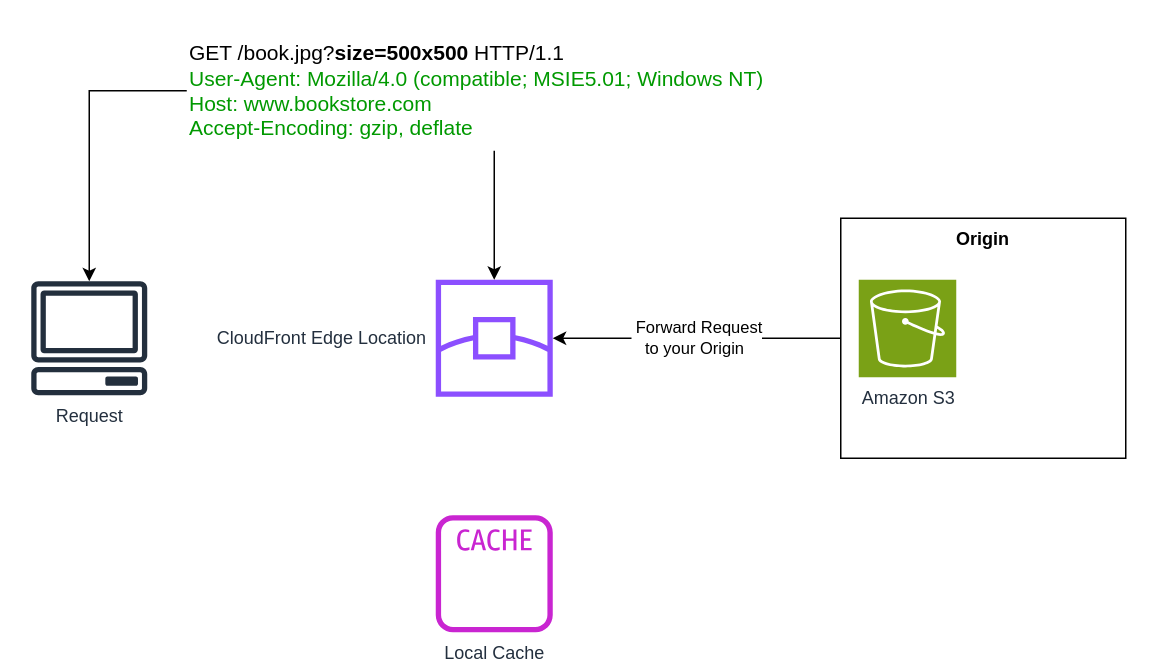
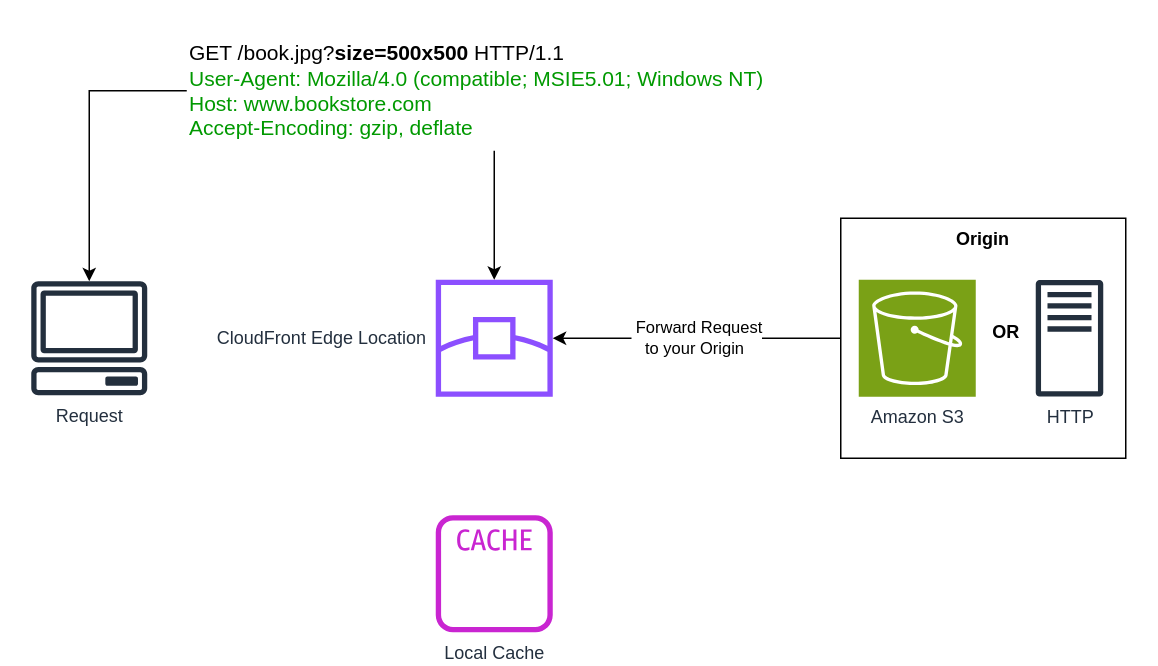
node "Amazon S3": size 98x98 -> 117x117
node "OR": added
node "HTTP": added
